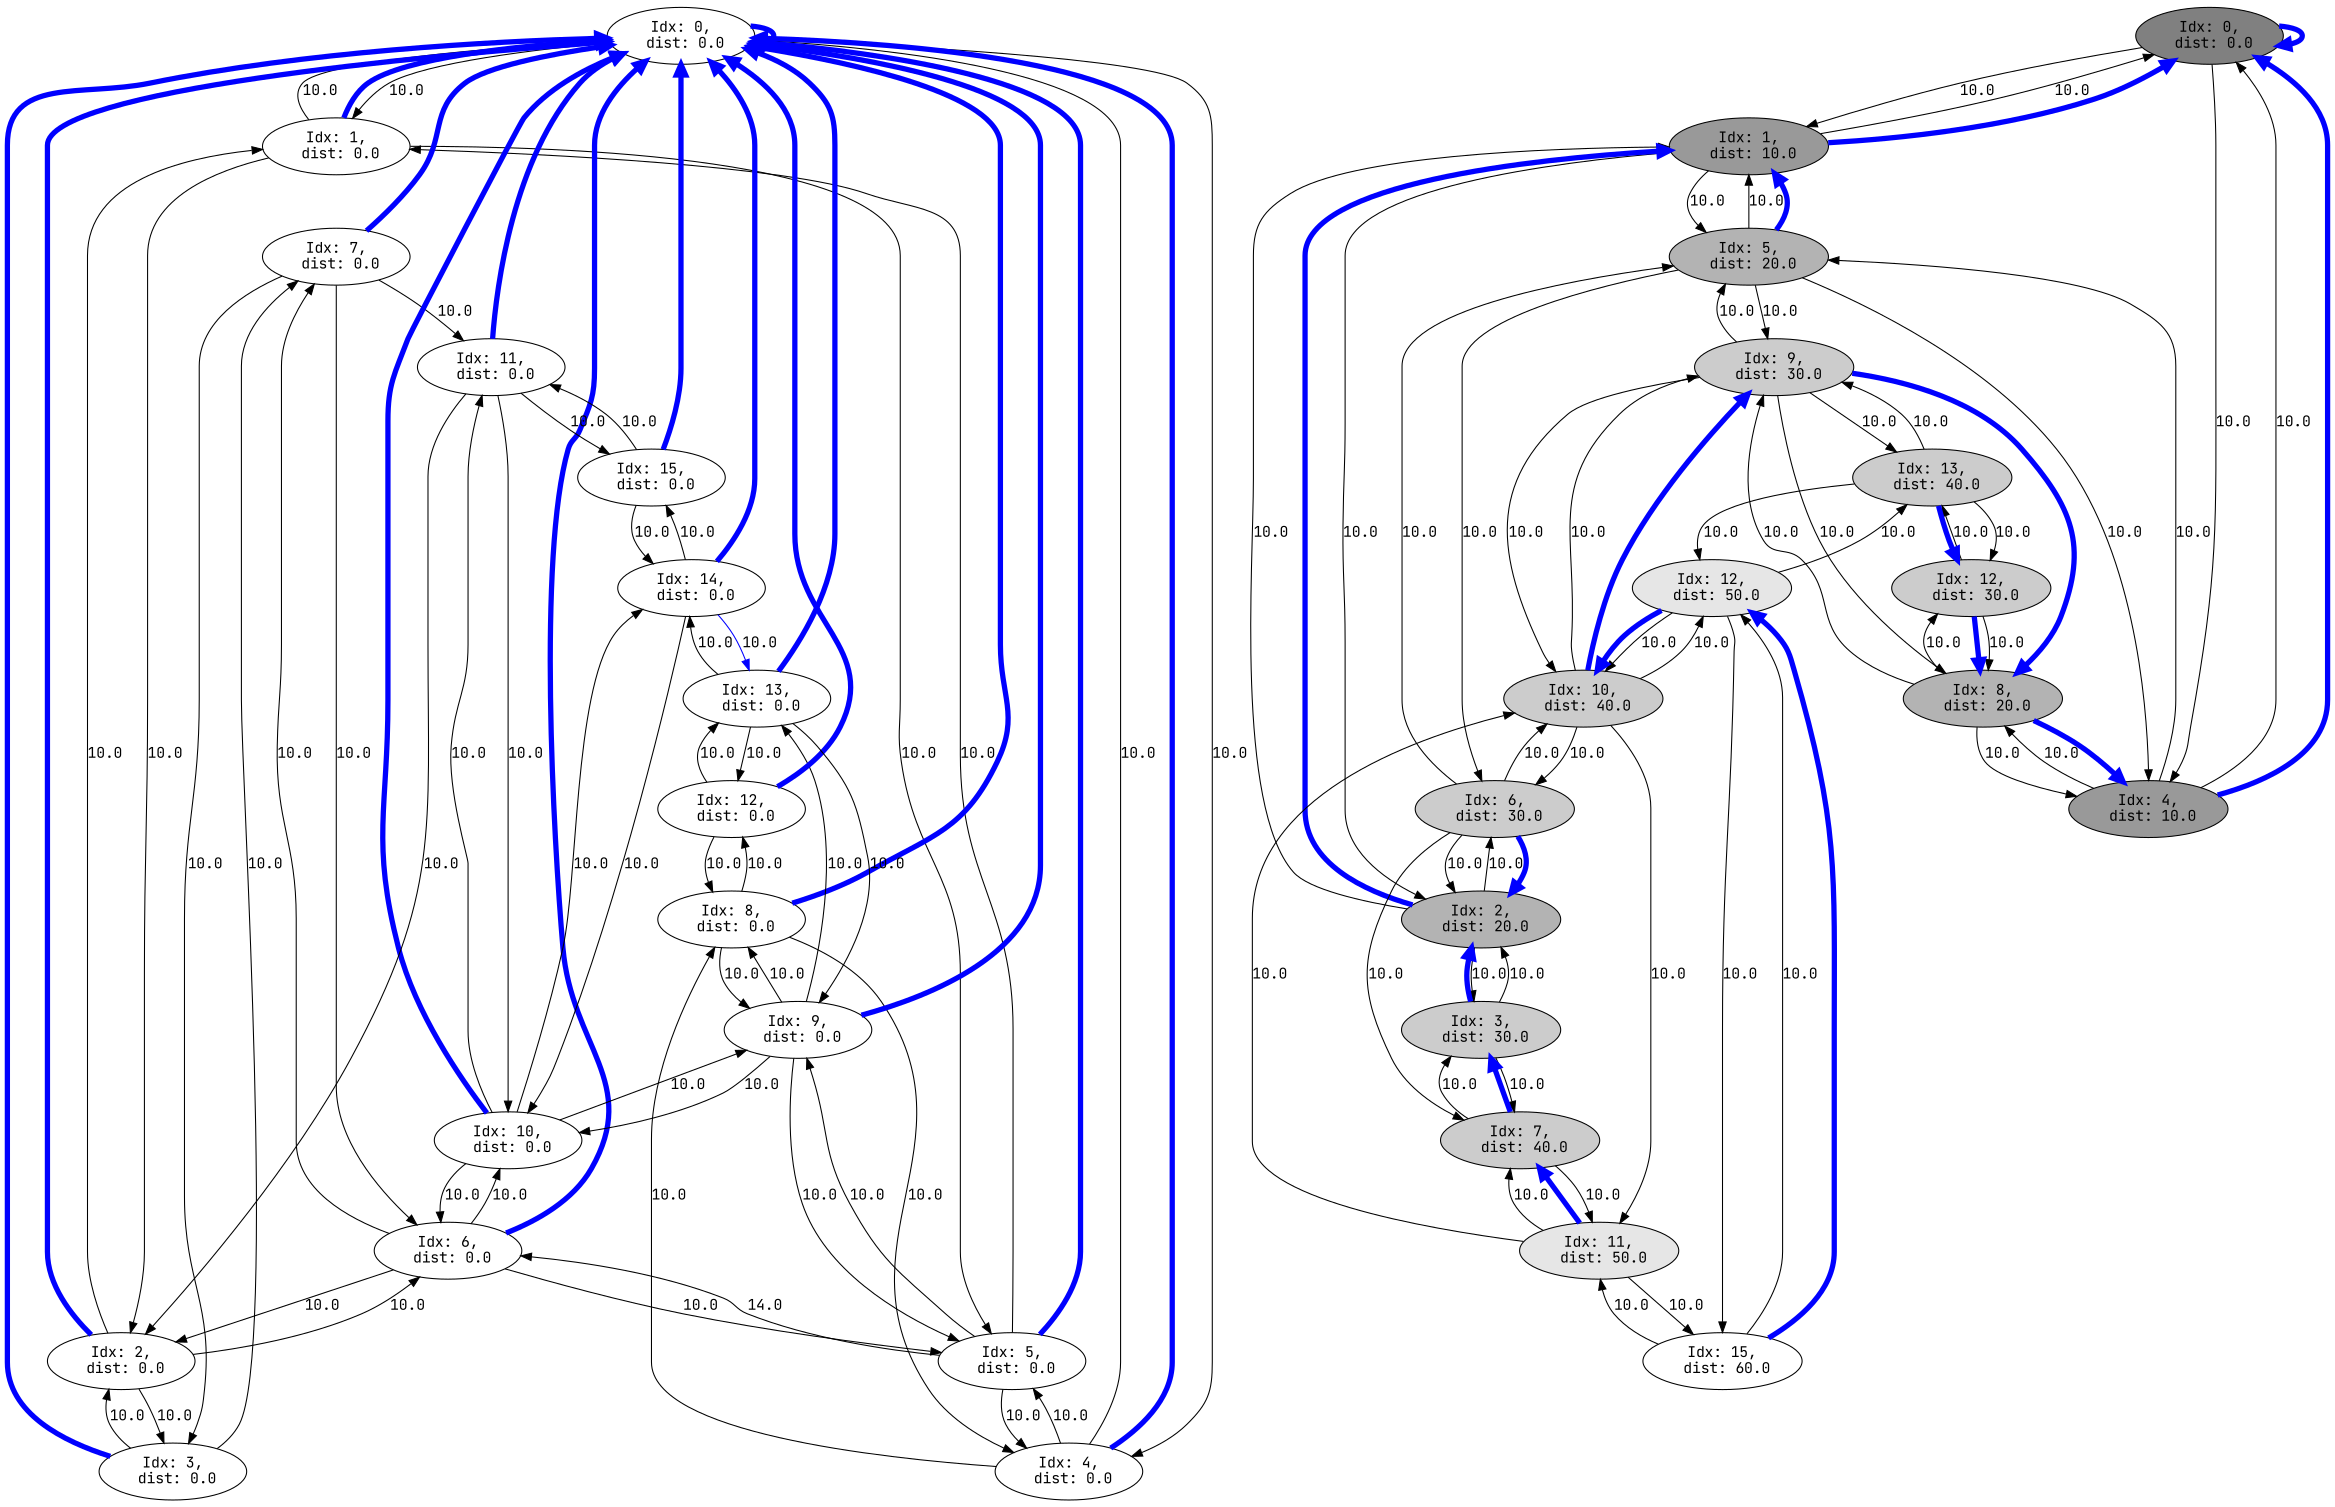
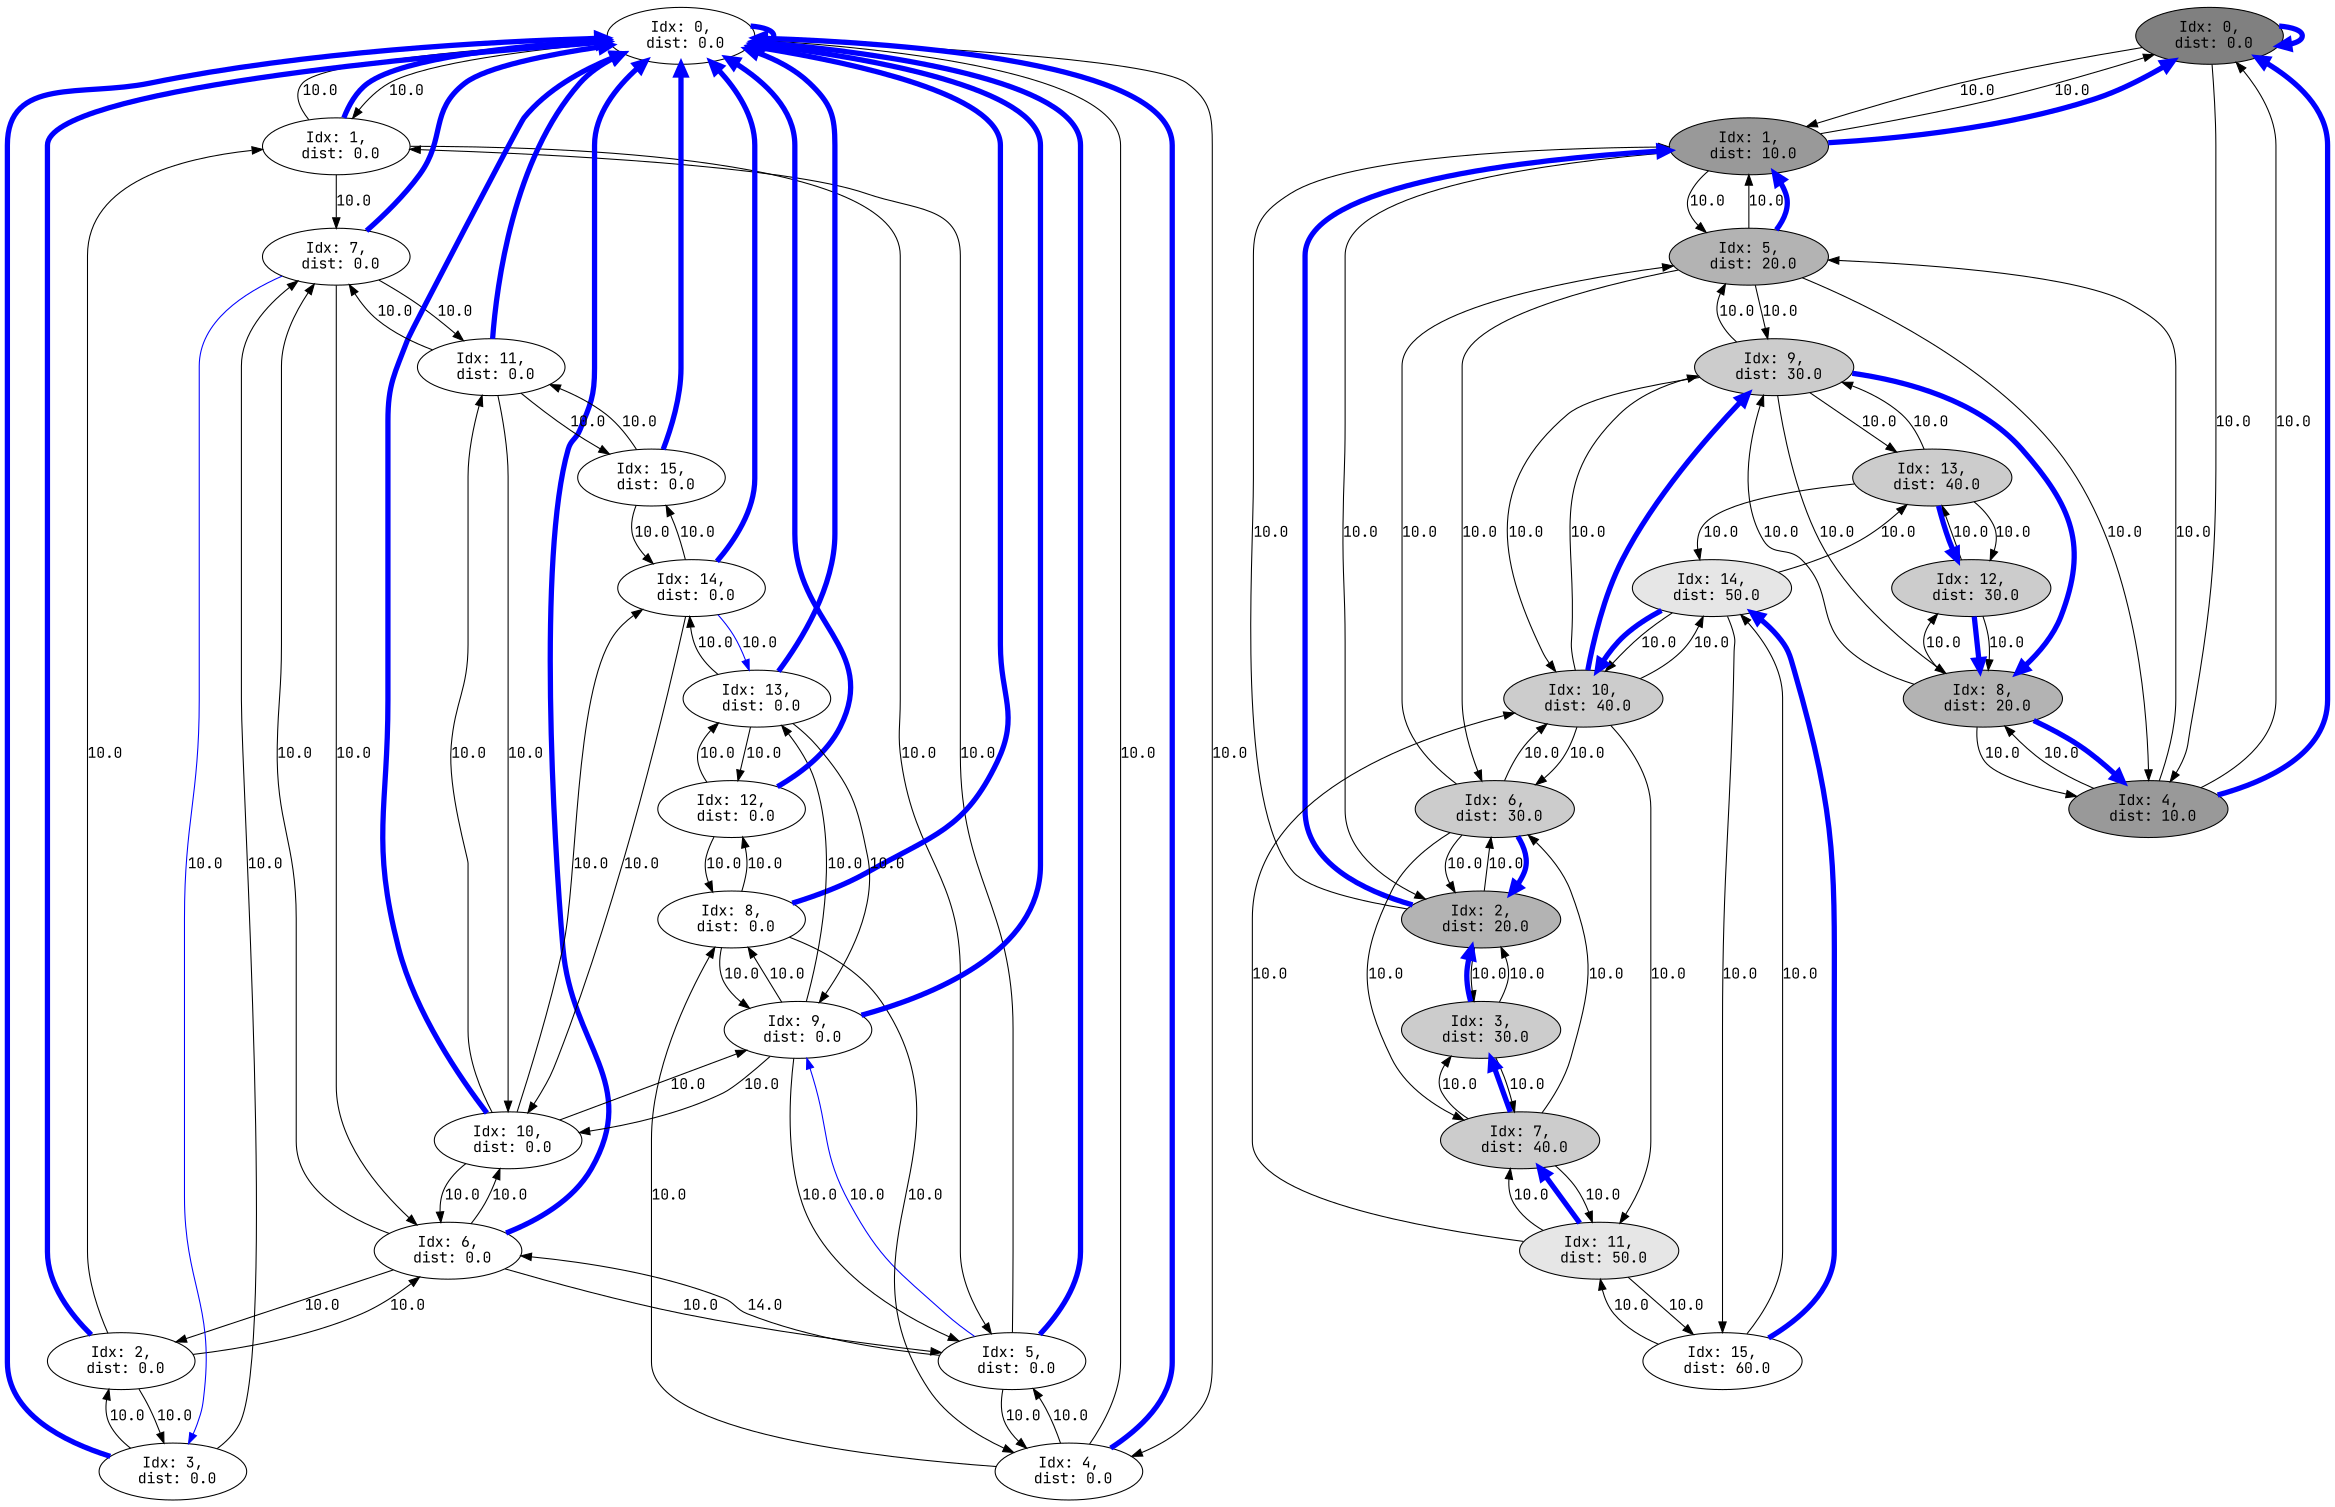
node "Idx: 12, dist: 50.0": label "Idx: 12, dist: 50.0" -> "Idx: 14, dist: 50.0"
edge "Idx: 1, dist: 0.0" -> "Idx: 2, dist: 0.0": now "Idx: 1, dist: 0.0" -> "Idx: 7, dist: 0.0"
edge "Idx: 7, dist: 0.0" -> "Idx: 3, dist: 0.0": color black -> blue
edge "Idx: 11, dist: 0.0" -> "Idx: 2, dist: 0.0": now "Idx: 11, dist: 0.0" -> "Idx: 7, dist: 0.0"
edge "Idx: 7, dist: 40.0" -> "Idx: 6, dist: 30.0": added, label "10.0"
edge "Idx: 5, dist: 0.0" -> "Idx: 9, dist: 0.0": color black -> blue
